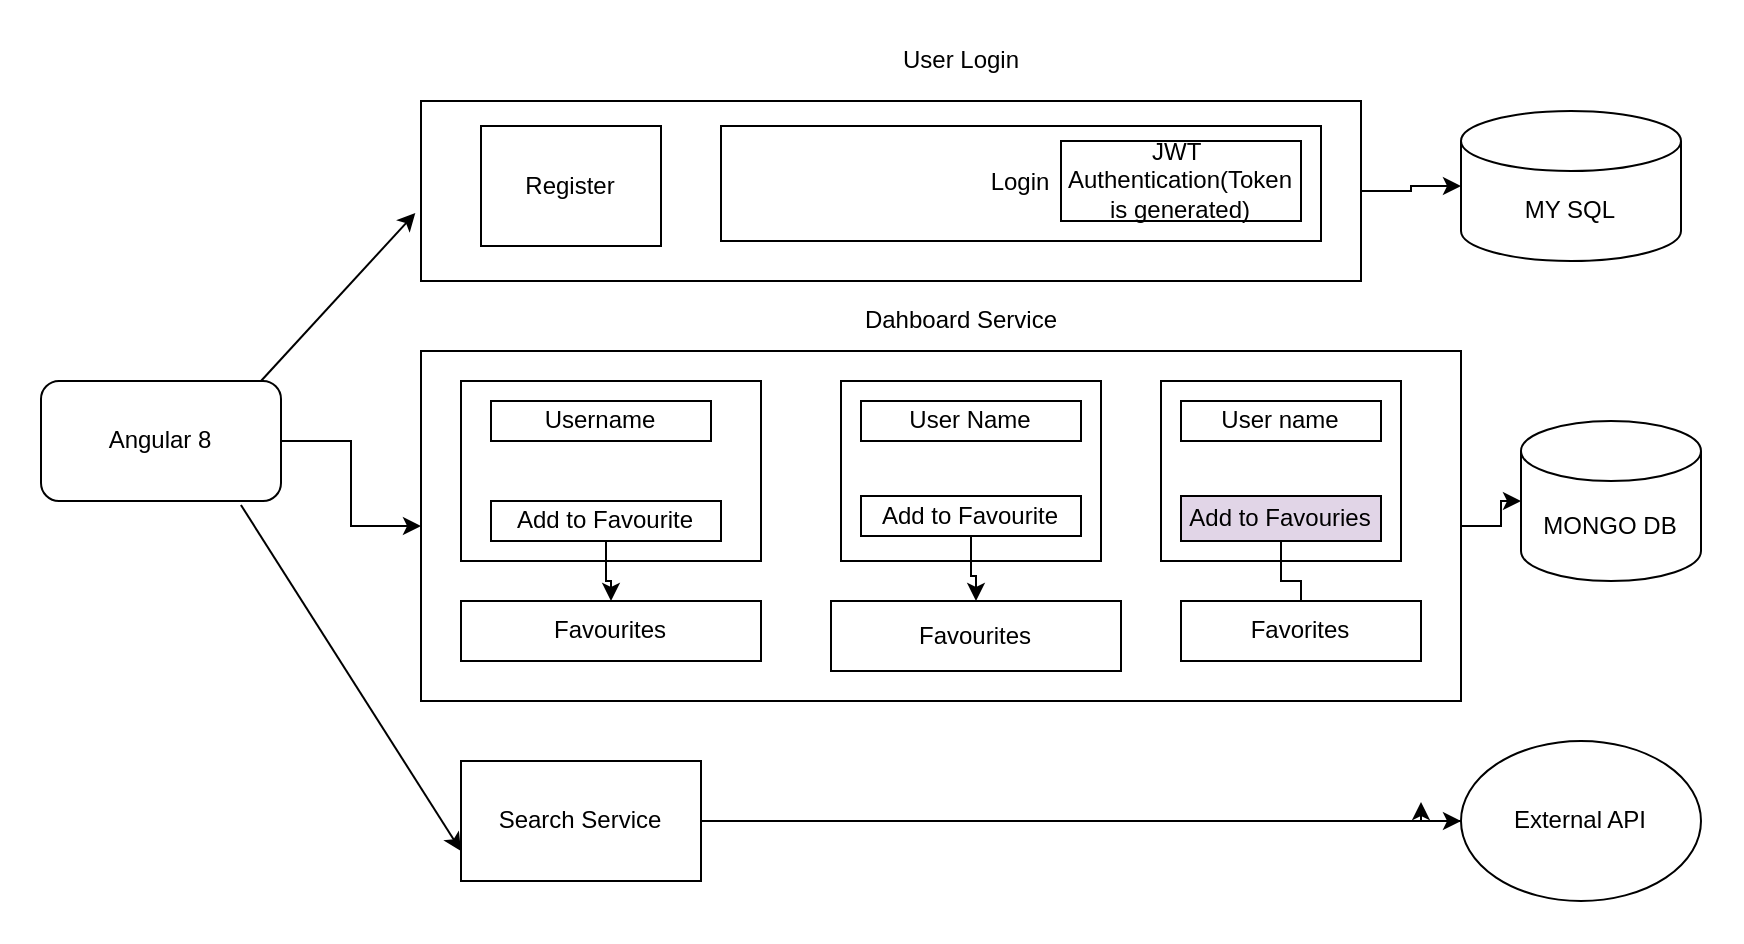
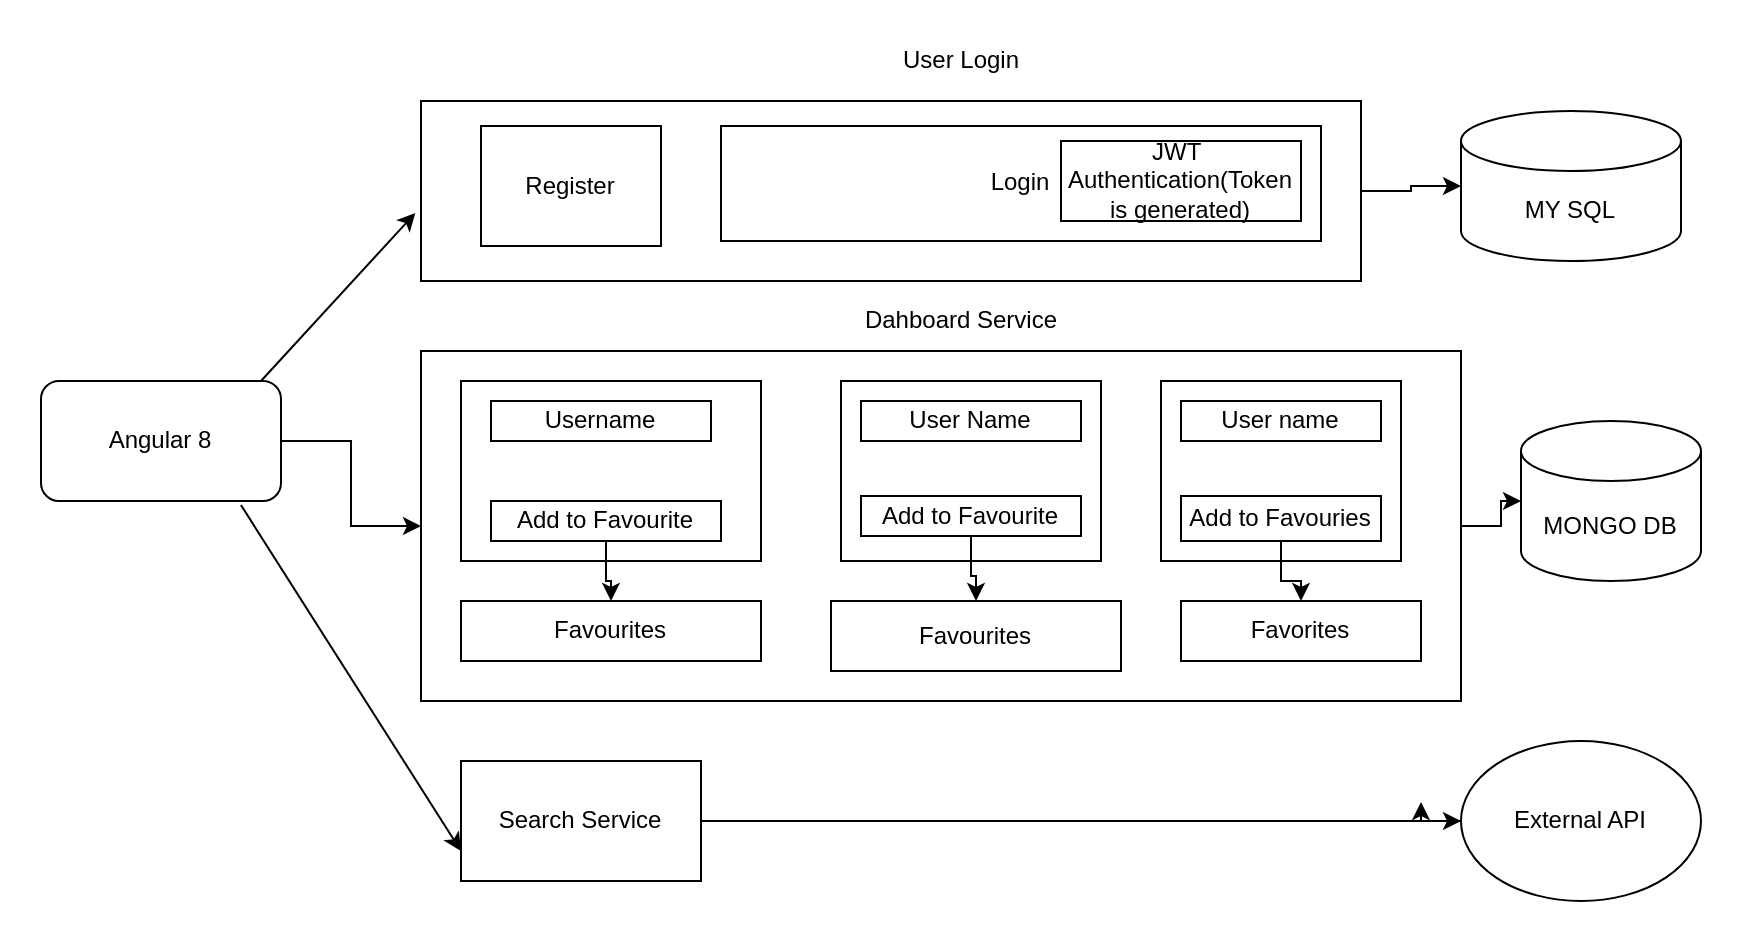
node "Add to Favouries": fillcolor #e1d5e7 -> #ffffff
edge "Add to Favouries" -- "Favorites": arrowhead none -> classic
